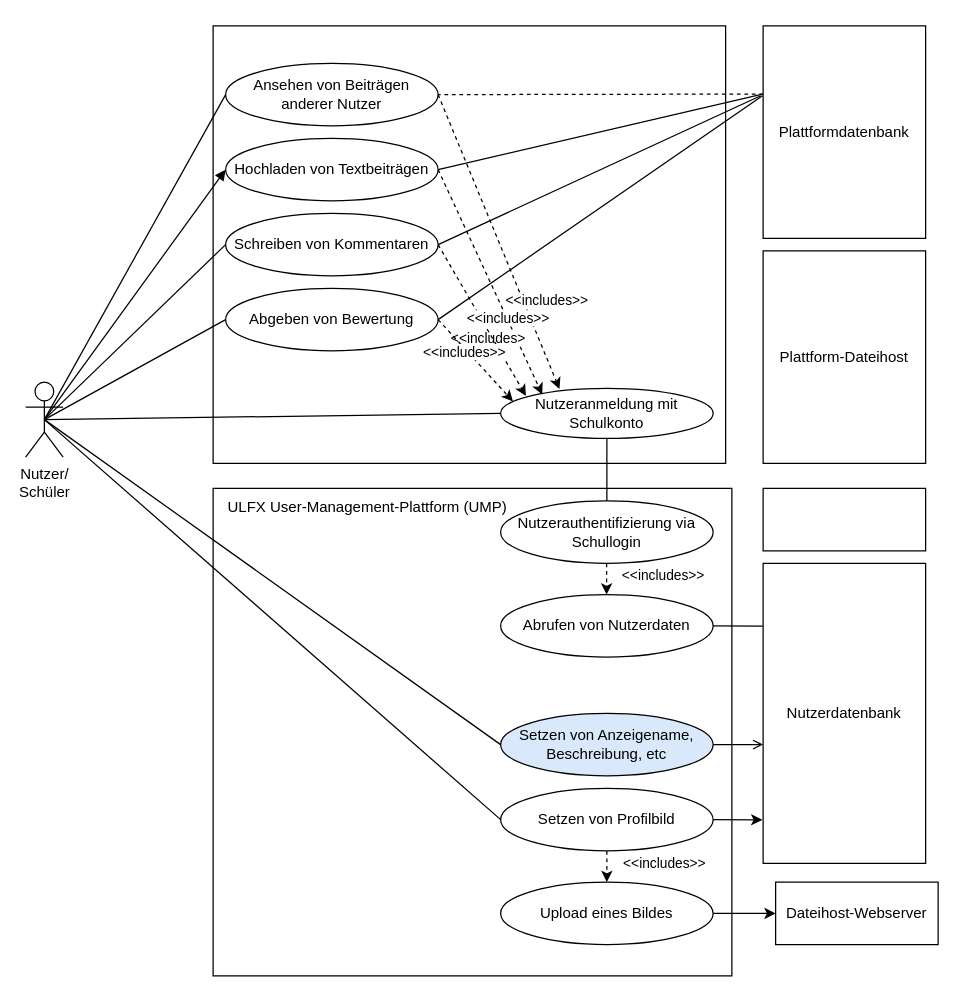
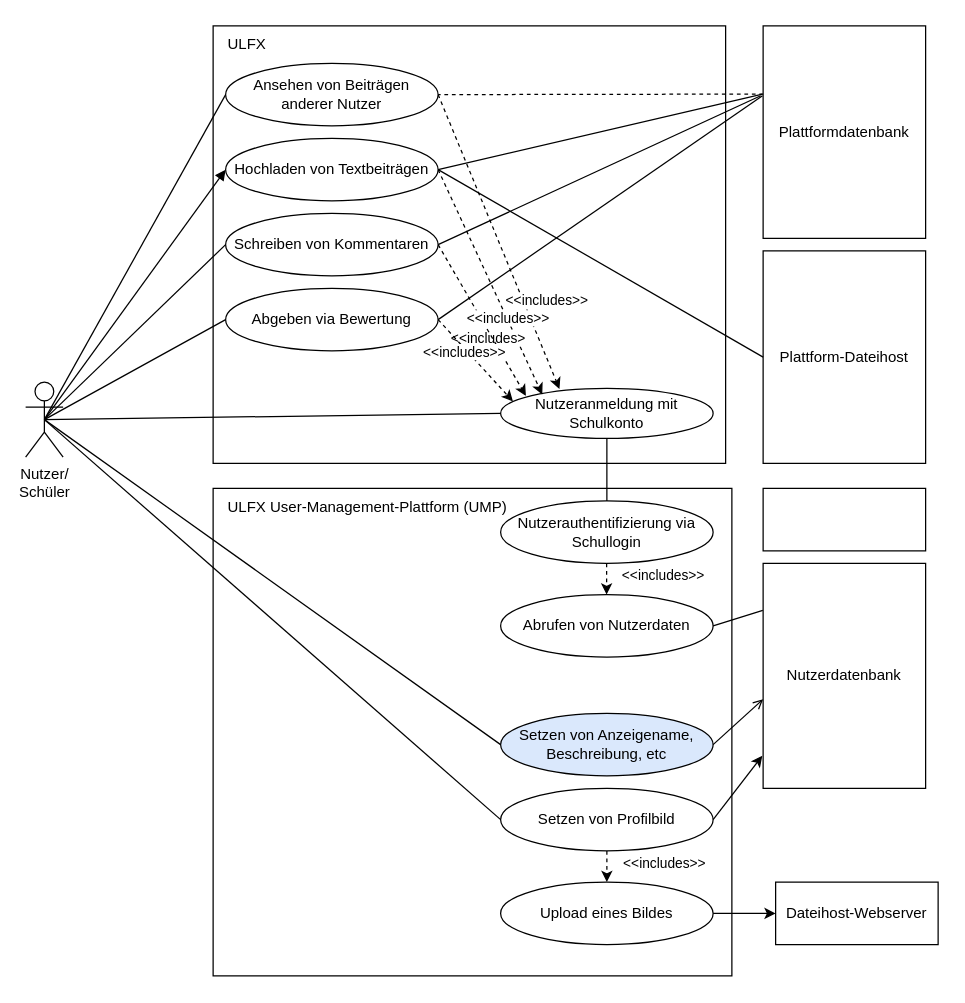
node "ULFX": added
edge "Hochladen von Textbeiträgen" -- "Plattform-Dateihost": added
node "Abgeben von Bewertung": label "Abgeben von Bewertung" -> "Abgeben via Bewertung"
node "Nutzerdatenbank": size 163x300 -> 163x225
